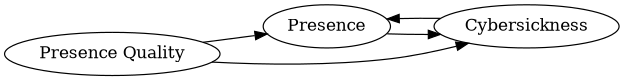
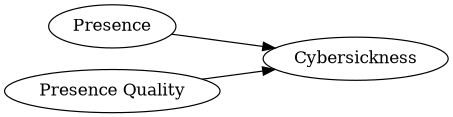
edge "Cybersickness" -> "Presence": removed
edge "Presence Quality" -> "Presence": removed
